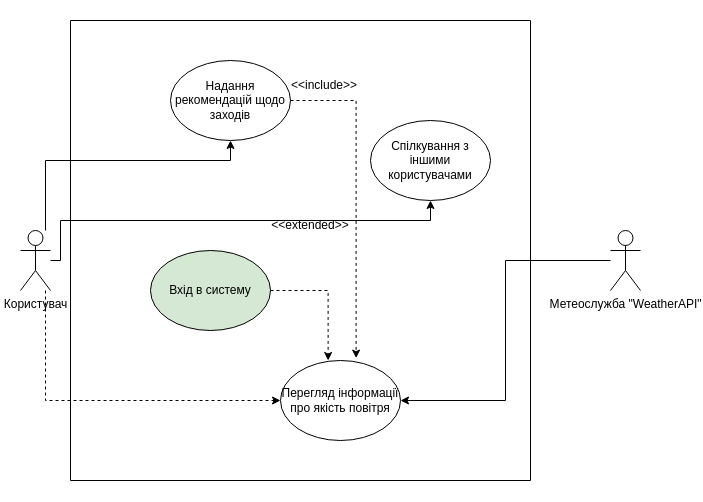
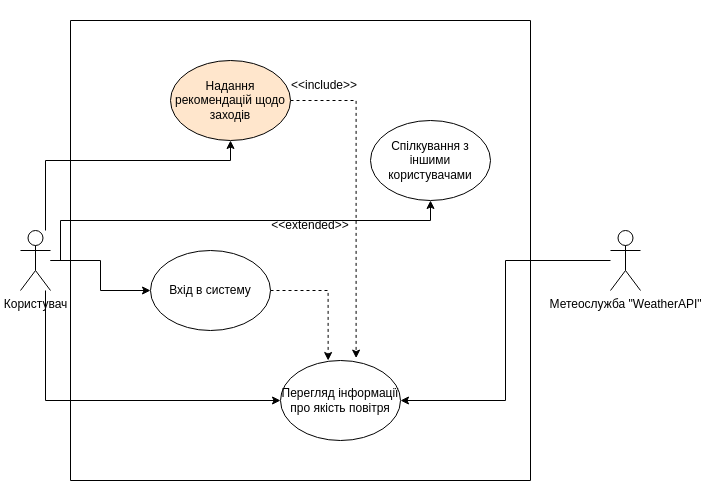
node "Надання рекомендацій щодо заходів": fillcolor #ffffff -> #ffe6cc
edge "Користувач" -> "Вхід в систему": added
node "Вхід в систему": fillcolor #d5e8d4 -> #ffffff
edge "Користувач" -> "Перегляд інформації про якість повітря": style dashed -> solid
